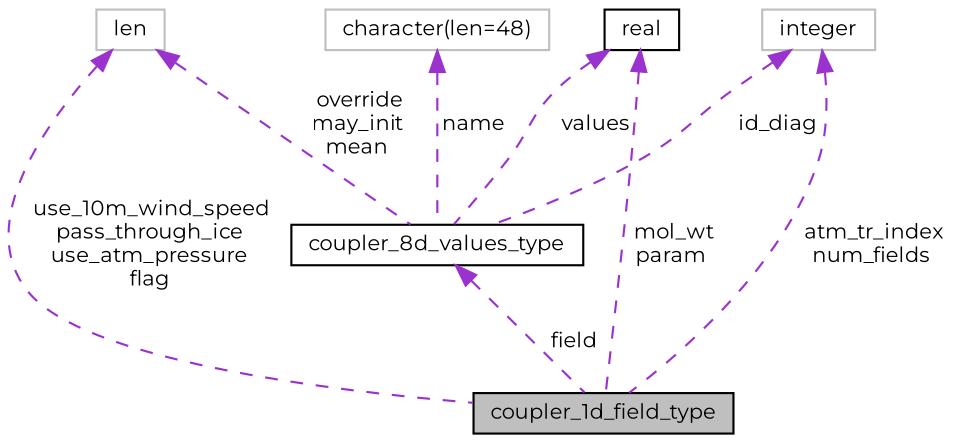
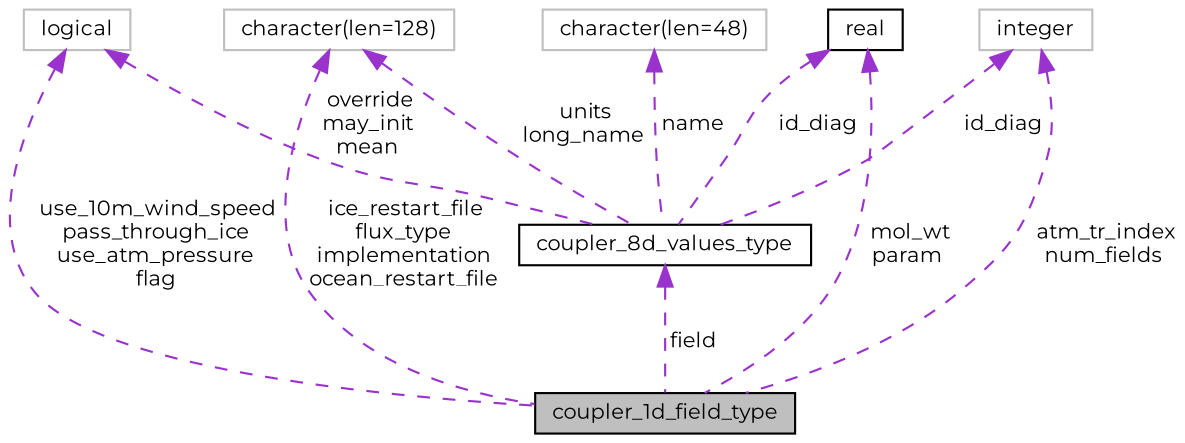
node "len": label "len" -> "logical"
node "character(len=128)": added
edge "coupler_8d_values_type" -> "real": label " values" -> " id_diag"
